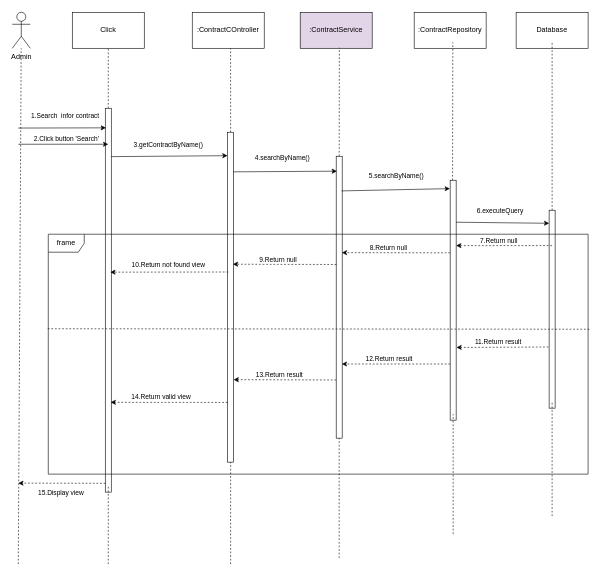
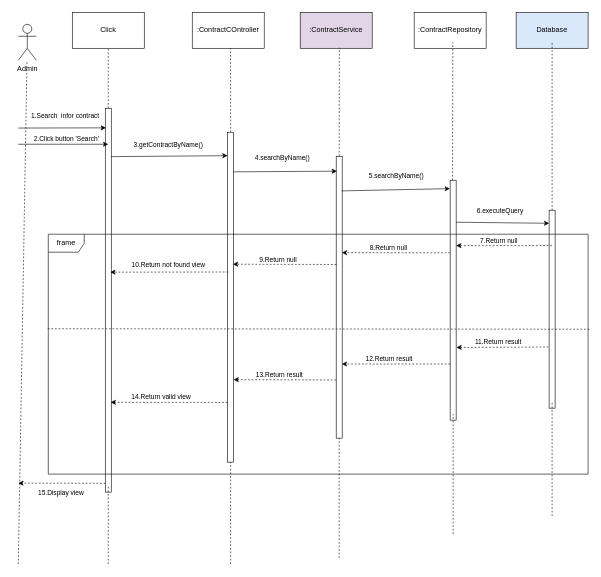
node "Admin": moved (21, 30) -> (27, 42)
node "Database": fillcolor #ffffff -> #dae8fc
